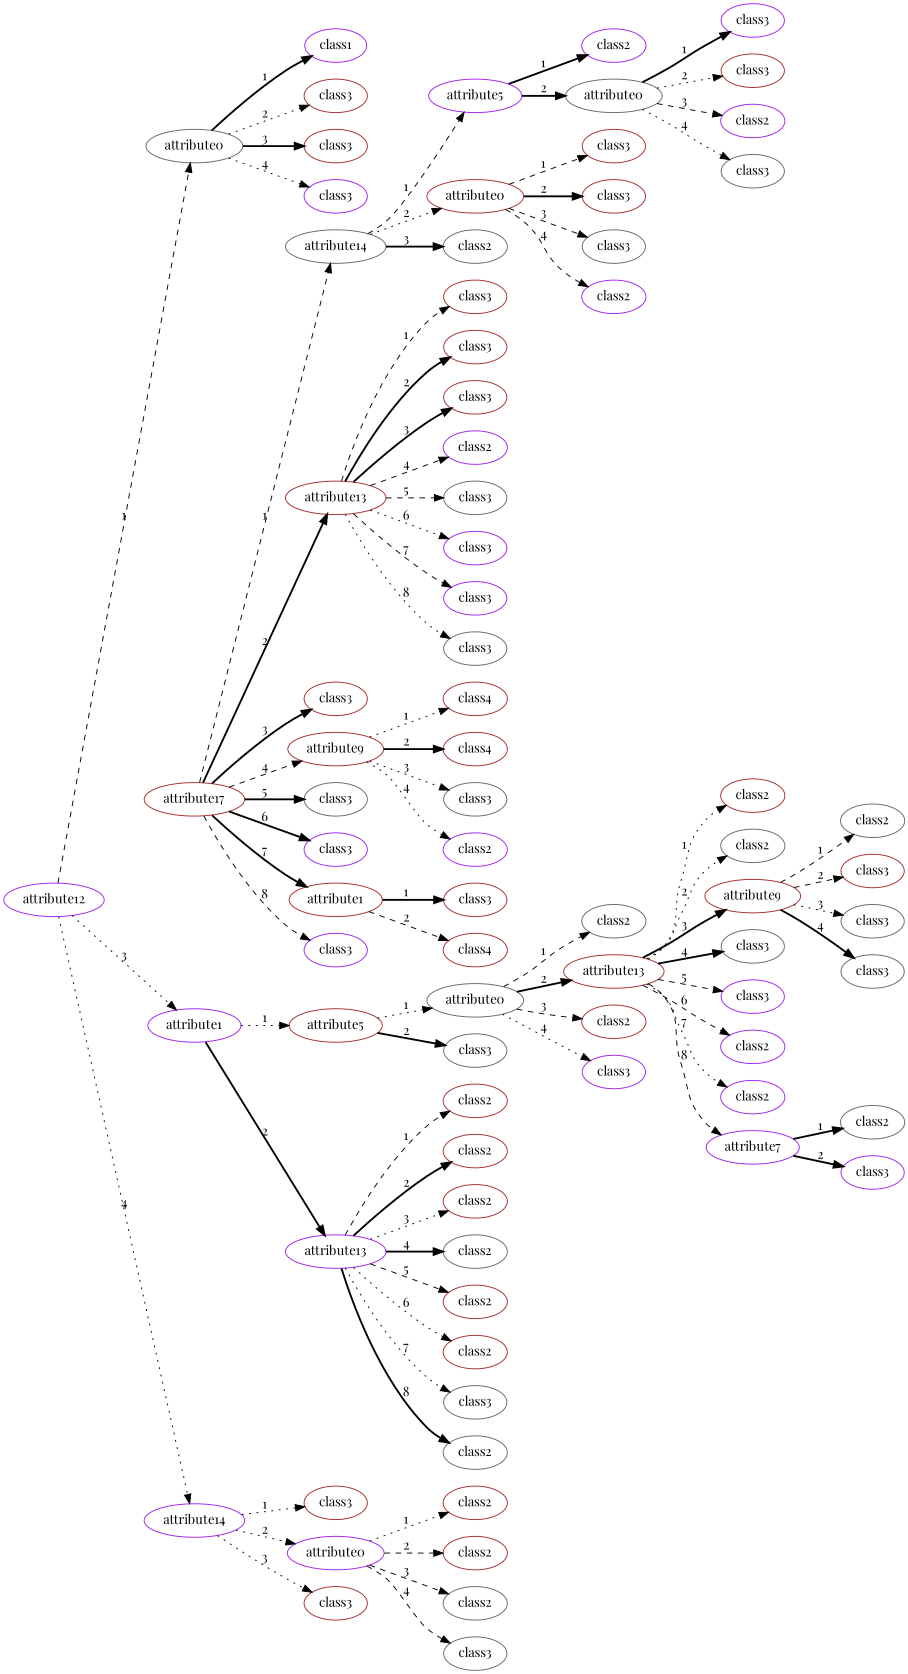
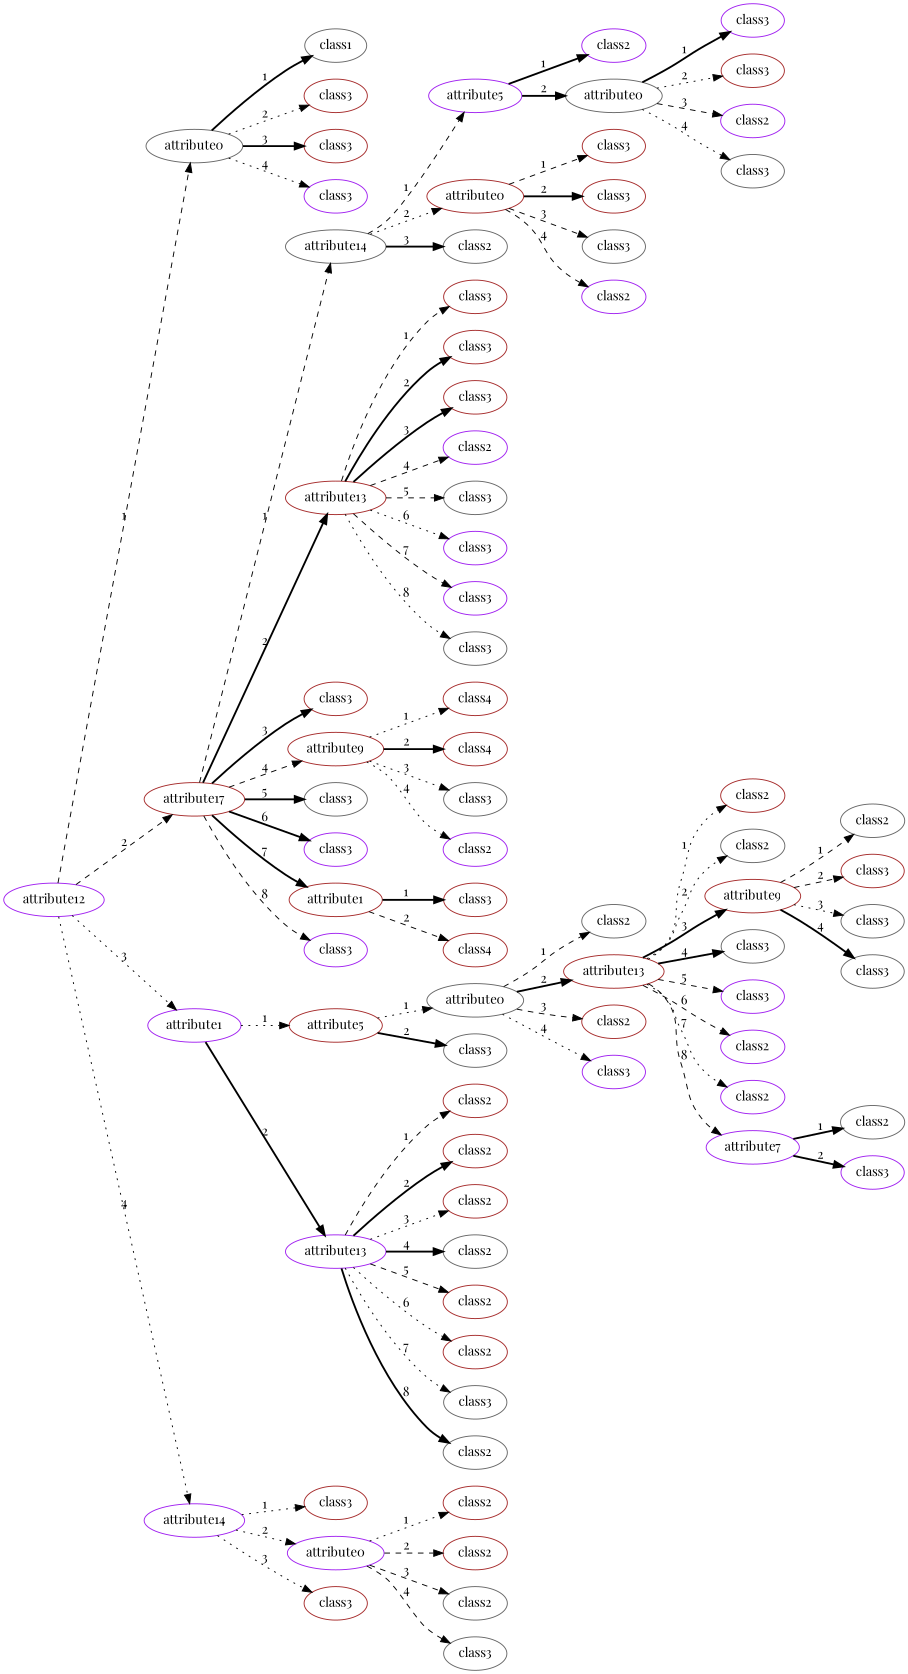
node "class1": color purple -> gray40
edge "attribute12" -> "attribute17": added, label "2"
